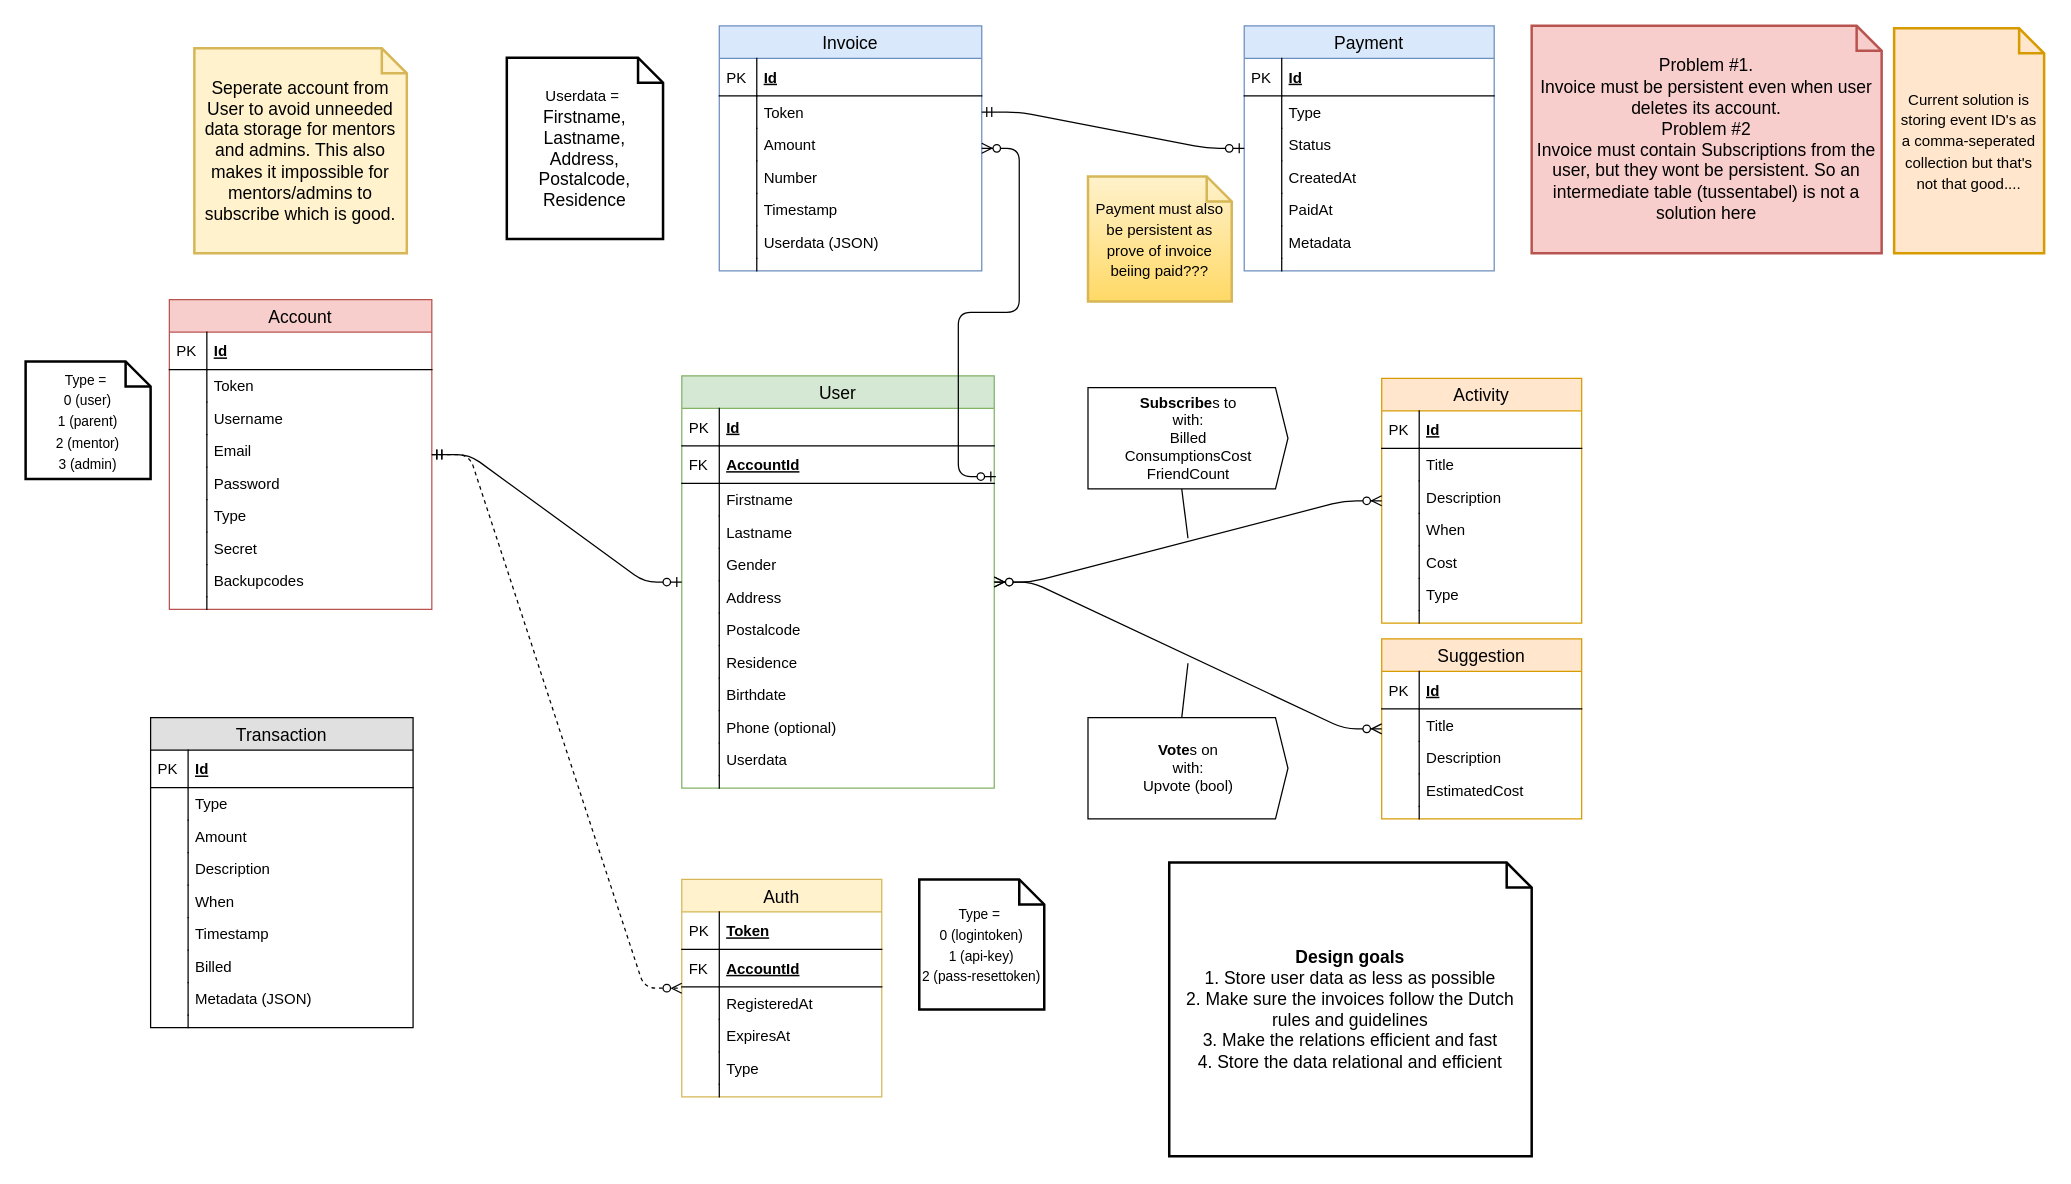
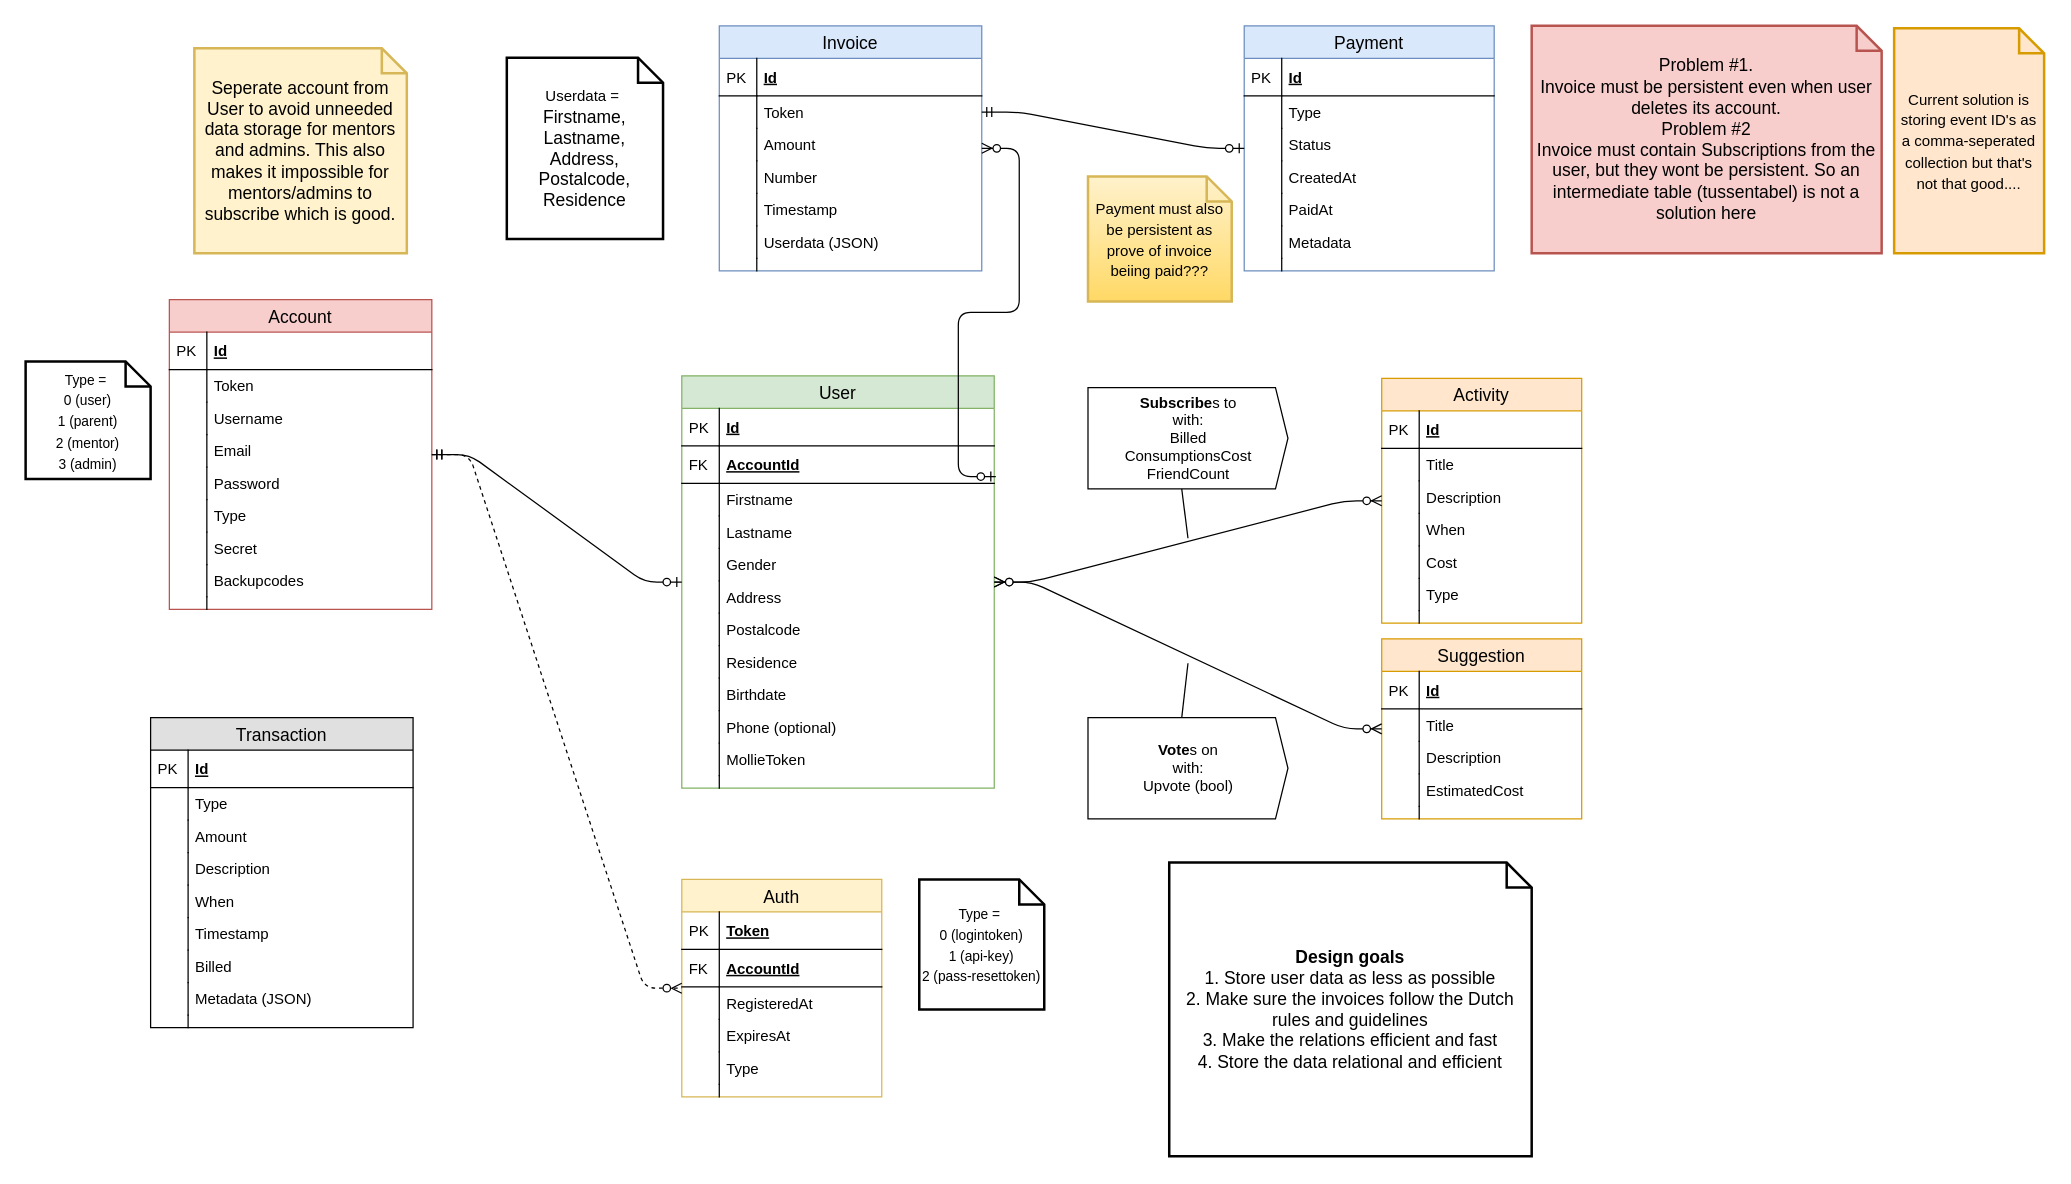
node "Userdata": label "Userdata" -> "MollieToken"
